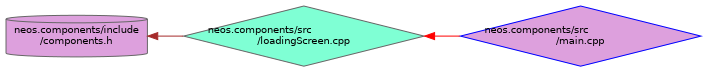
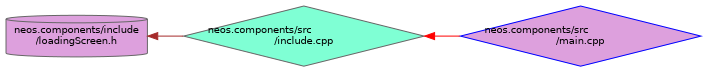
node "neos.components/include /components.h": label "neos.components/include /components.h" -> "neos.components/include /loadingScreen.h"
node "neos.components/src /loadingScreen.cpp": label "neos.components/src /loadingScreen.cpp" -> "neos.components/src /include.cpp"
